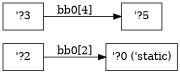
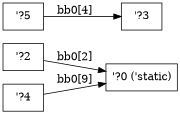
edge "'?3" -> "'?5": reversed
node "'?4": added
